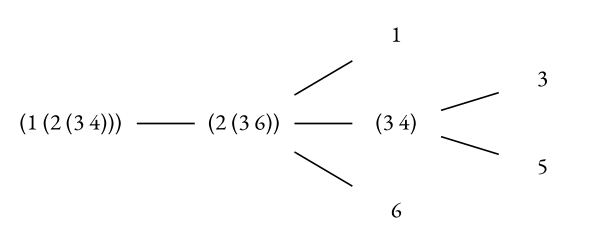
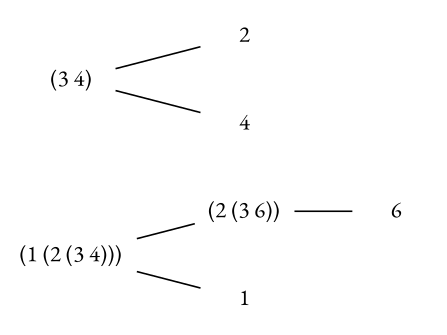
edge "1" -- "(2 (3 6))": now "1" -- "(1 (2 (3 4)))"
node "3": label "3" -> "2"
edge "(2 (3 6))" -- "(3 4)": removed
node "5": label "5" -> "4"
